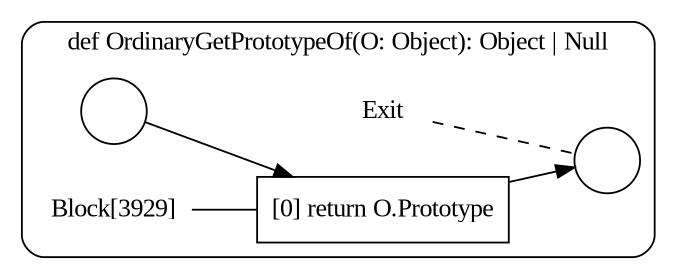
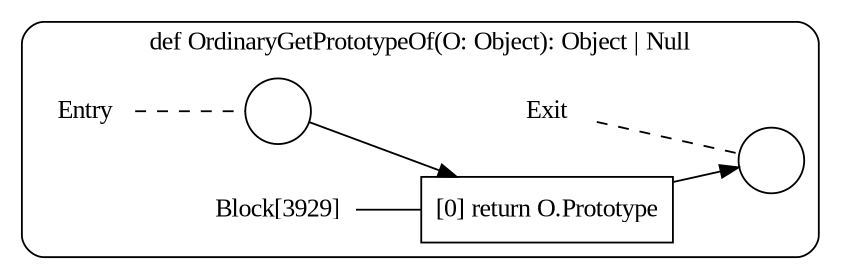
node "Entry": added
